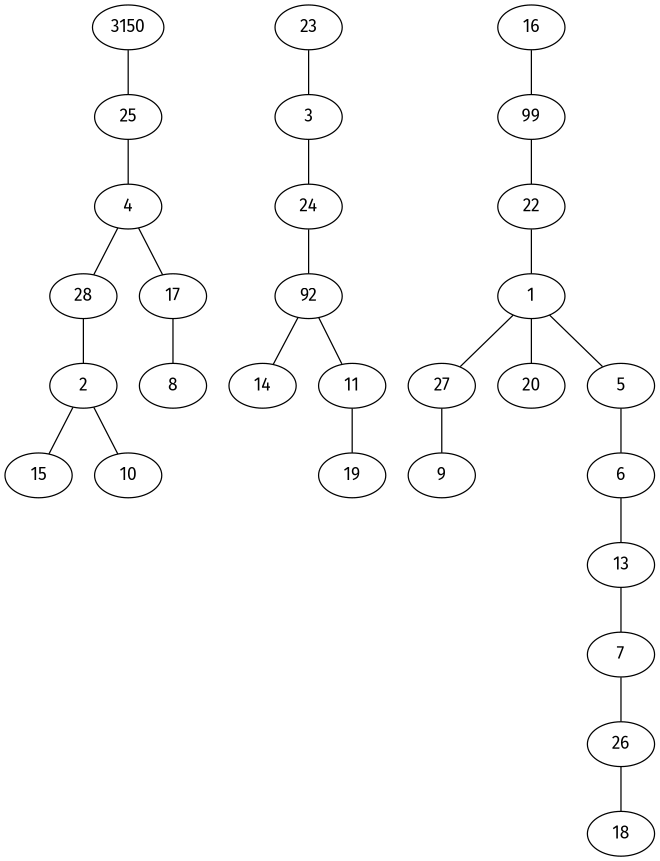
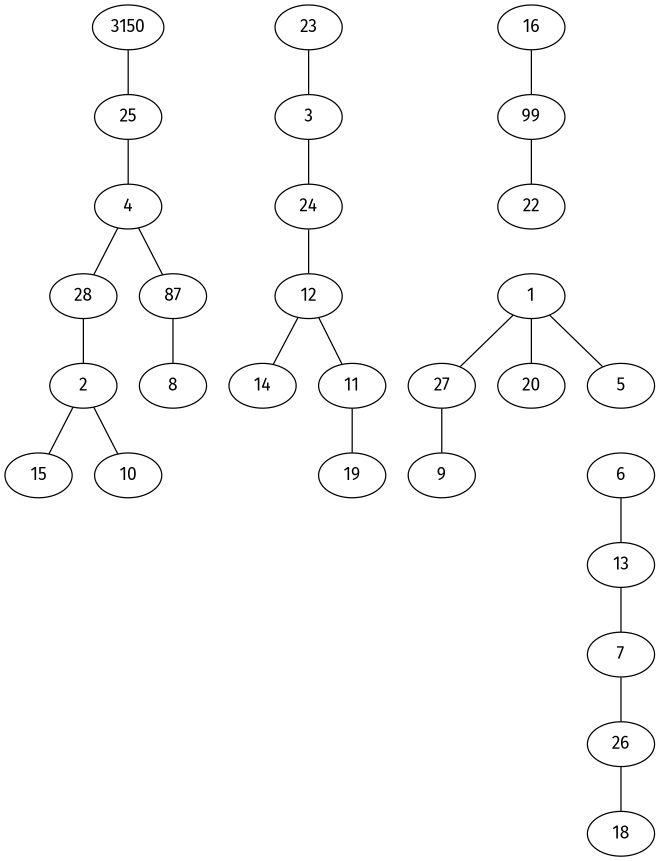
edge "22" -- "1": removed
node "17": label "17" -> "87"
node "92": label "92" -> "12"
edge "5" -- "6": removed
